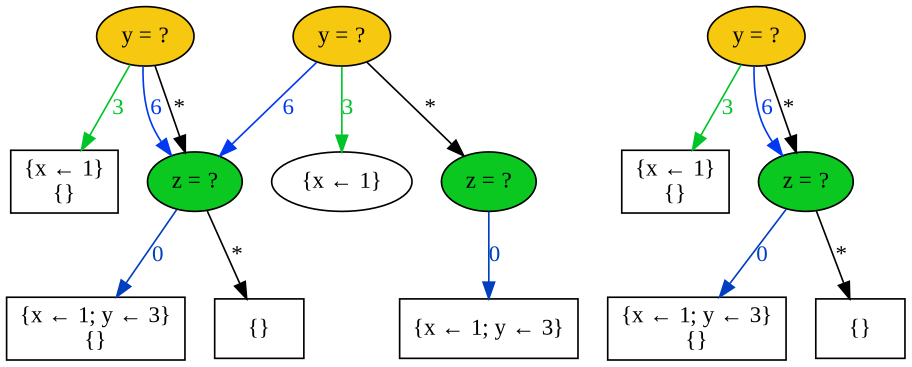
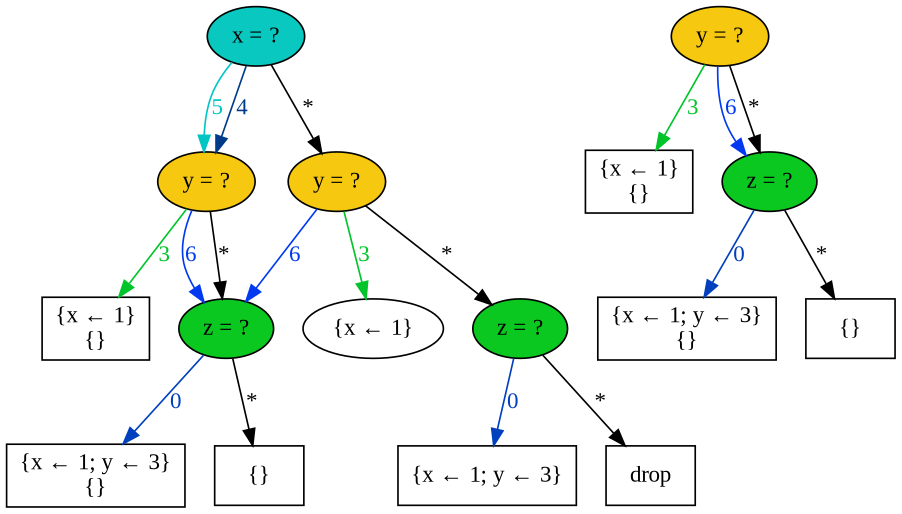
node "x = ?": added
node "drop": added
